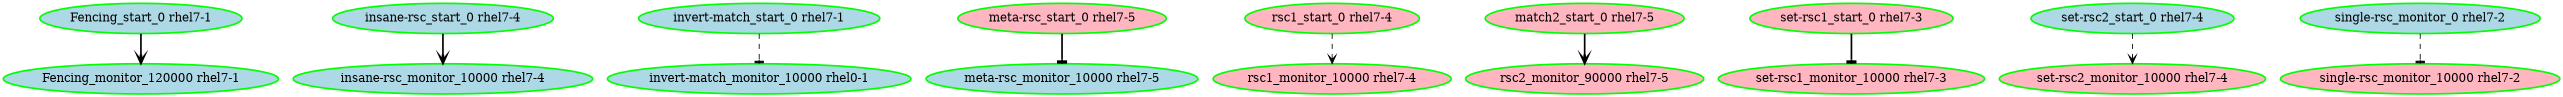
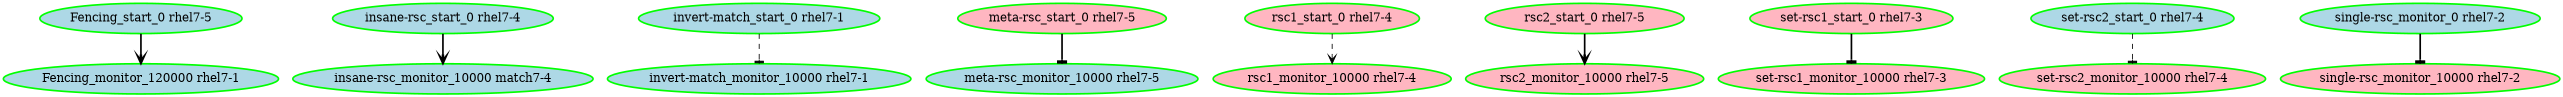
node "Fencing_start_0 rhel7-1": label "Fencing_start_0 rhel7-1" -> "Fencing_start_0 rhel7-5"
node "match2_start_0 rhel7-5": label "match2_start_0 rhel7-5" -> "rsc2_start_0 rhel7-5"
edge "set-rsc2_start_0 rhel7-4" -> "set-rsc2_monitor_10000 rhel7-4": arrowhead vee -> tee
edge "single-rsc_monitor_0 rhel7-2" -> "single-rsc_monitor_10000 rhel7-2": style dashed -> bold
node "insane-rsc_monitor_10000 rhel7-4": label "insane-rsc_monitor_10000 rhel7-4" -> "insane-rsc_monitor_10000 match7-4"
node "invert-match_monitor_10000 rhel0-1": label "invert-match_monitor_10000 rhel0-1" -> "invert-match_monitor_10000 rhel7-1"
node "rsc2_monitor_90000 rhel7-5": label "rsc2_monitor_90000 rhel7-5" -> "rsc2_monitor_10000 rhel7-5"
